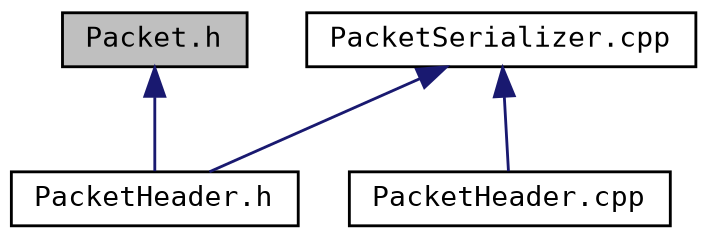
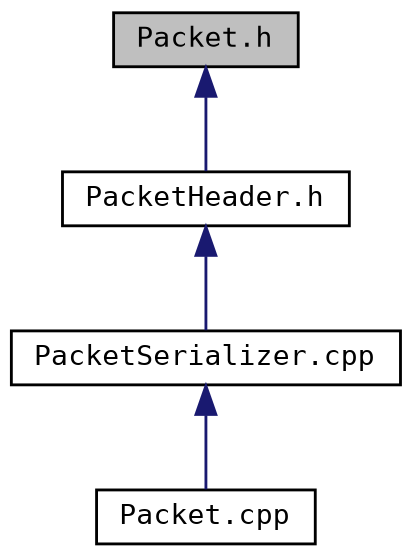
edge "PacketHeader.h" -> "PacketSerializer.cpp": reversed
node "PacketHeader.cpp": label "PacketHeader.cpp" -> "Packet.cpp"
